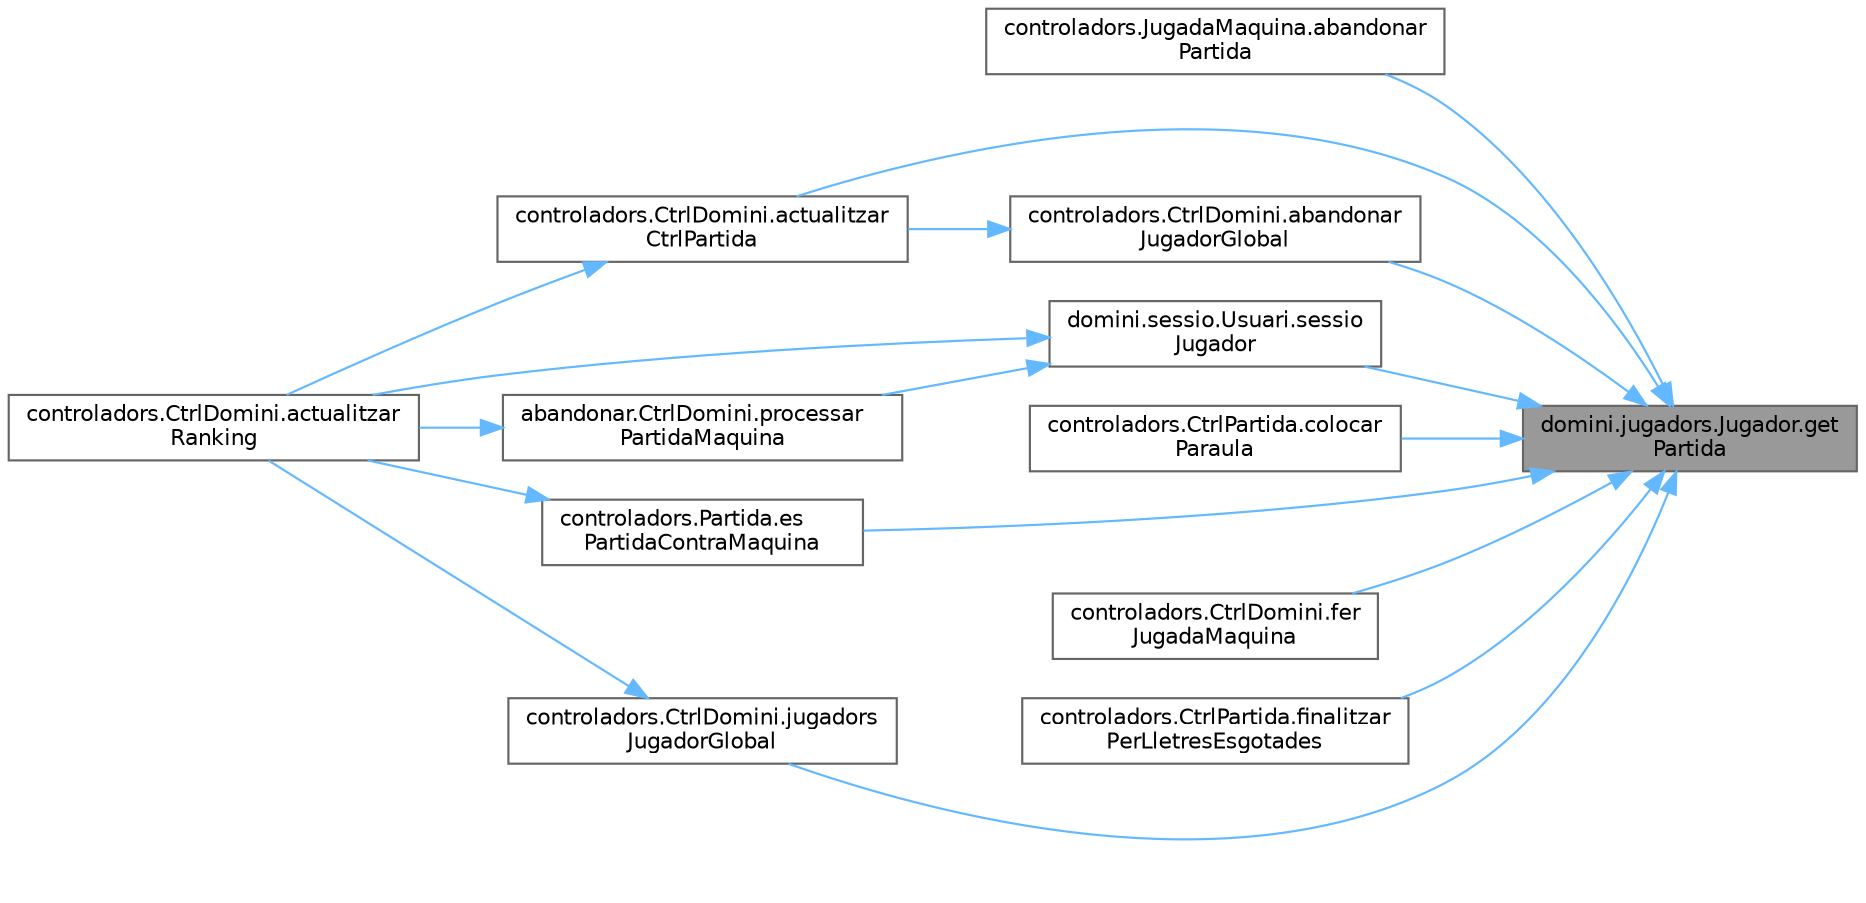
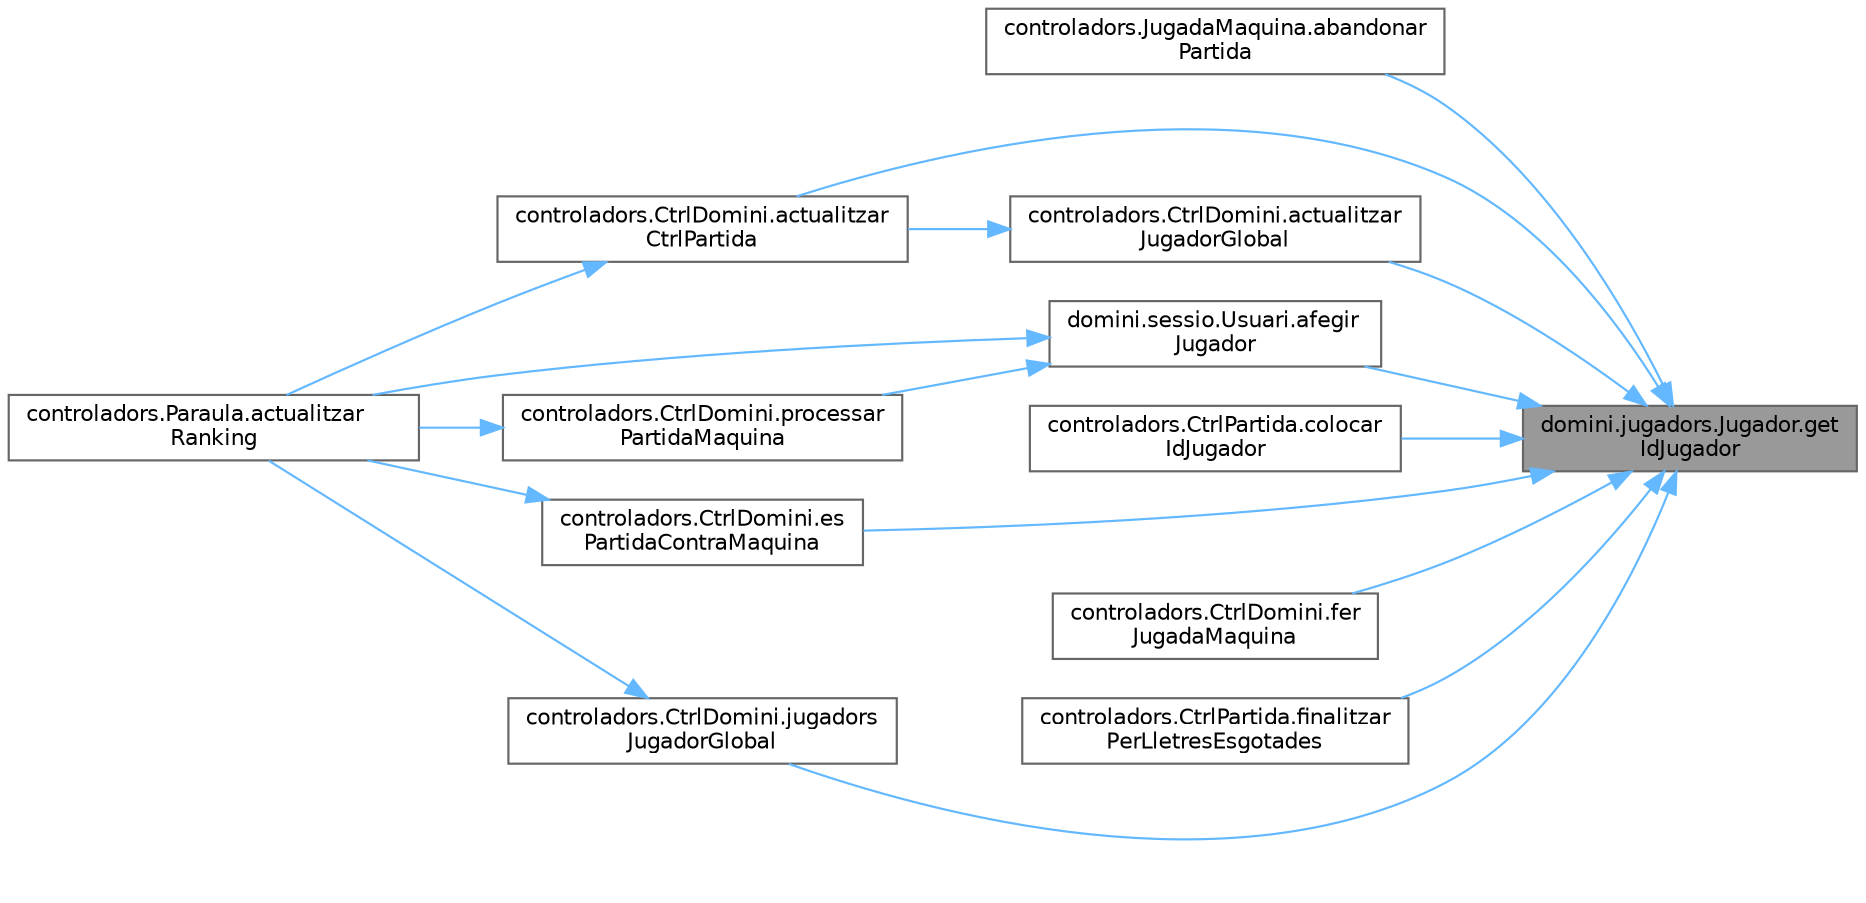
node "controladors.CtrlDomini.abandonar JugadorGlobal": label "controladors.CtrlDomini.abandonar JugadorGlobal" -> "controladors.CtrlDomini.actualitzar JugadorGlobal"
node "domini.sessio.Usuari.sessio Jugador": label "domini.sessio.Usuari.sessio Jugador" -> "domini.sessio.Usuari.afegir Jugador"
node "controladors.CtrlDomini.actualitzar Ranking": label "controladors.CtrlDomini.actualitzar Ranking" -> "controladors.Paraula.actualitzar Ranking"
node "abandonar.CtrlDomini.processar PartidaMaquina": label "abandonar.CtrlDomini.processar PartidaMaquina" -> "controladors.CtrlDomini.processar PartidaMaquina"
node "controladors.CtrlPartida.colocar Paraula": label "controladors.CtrlPartida.colocar Paraula" -> "controladors.CtrlPartida.colocar IdJugador"
node "domini.jugadors.Jugador.get Partida": label "domini.jugadors.Jugador.get Partida" -> "domini.jugadors.Jugador.get IdJugador"
node "controladors.Partida.es PartidaContraMaquina": label "controladors.Partida.es PartidaContraMaquina" -> "controladors.CtrlDomini.es PartidaContraMaquina"
